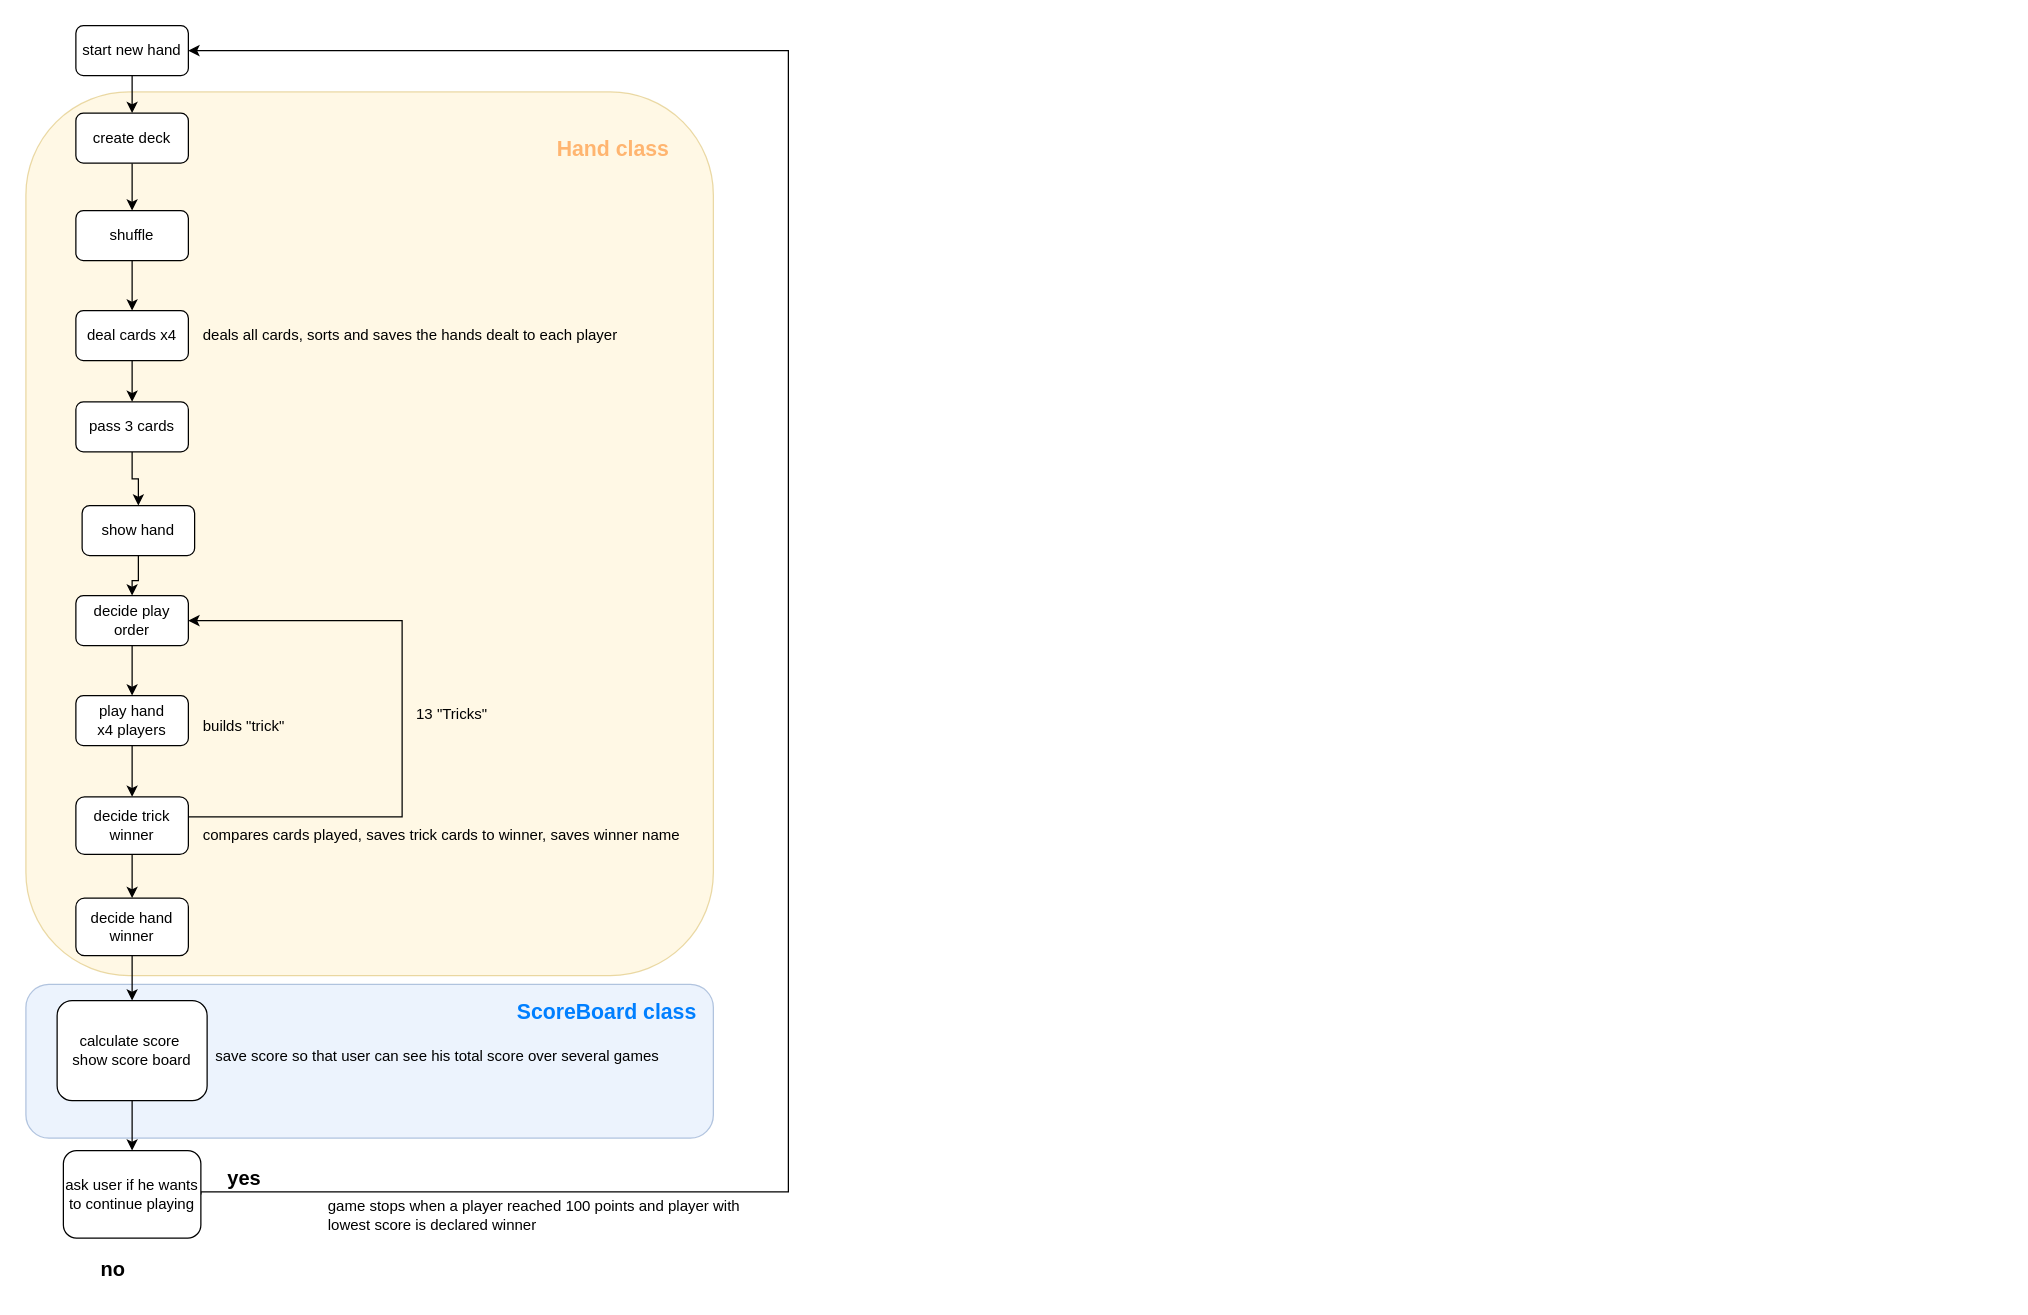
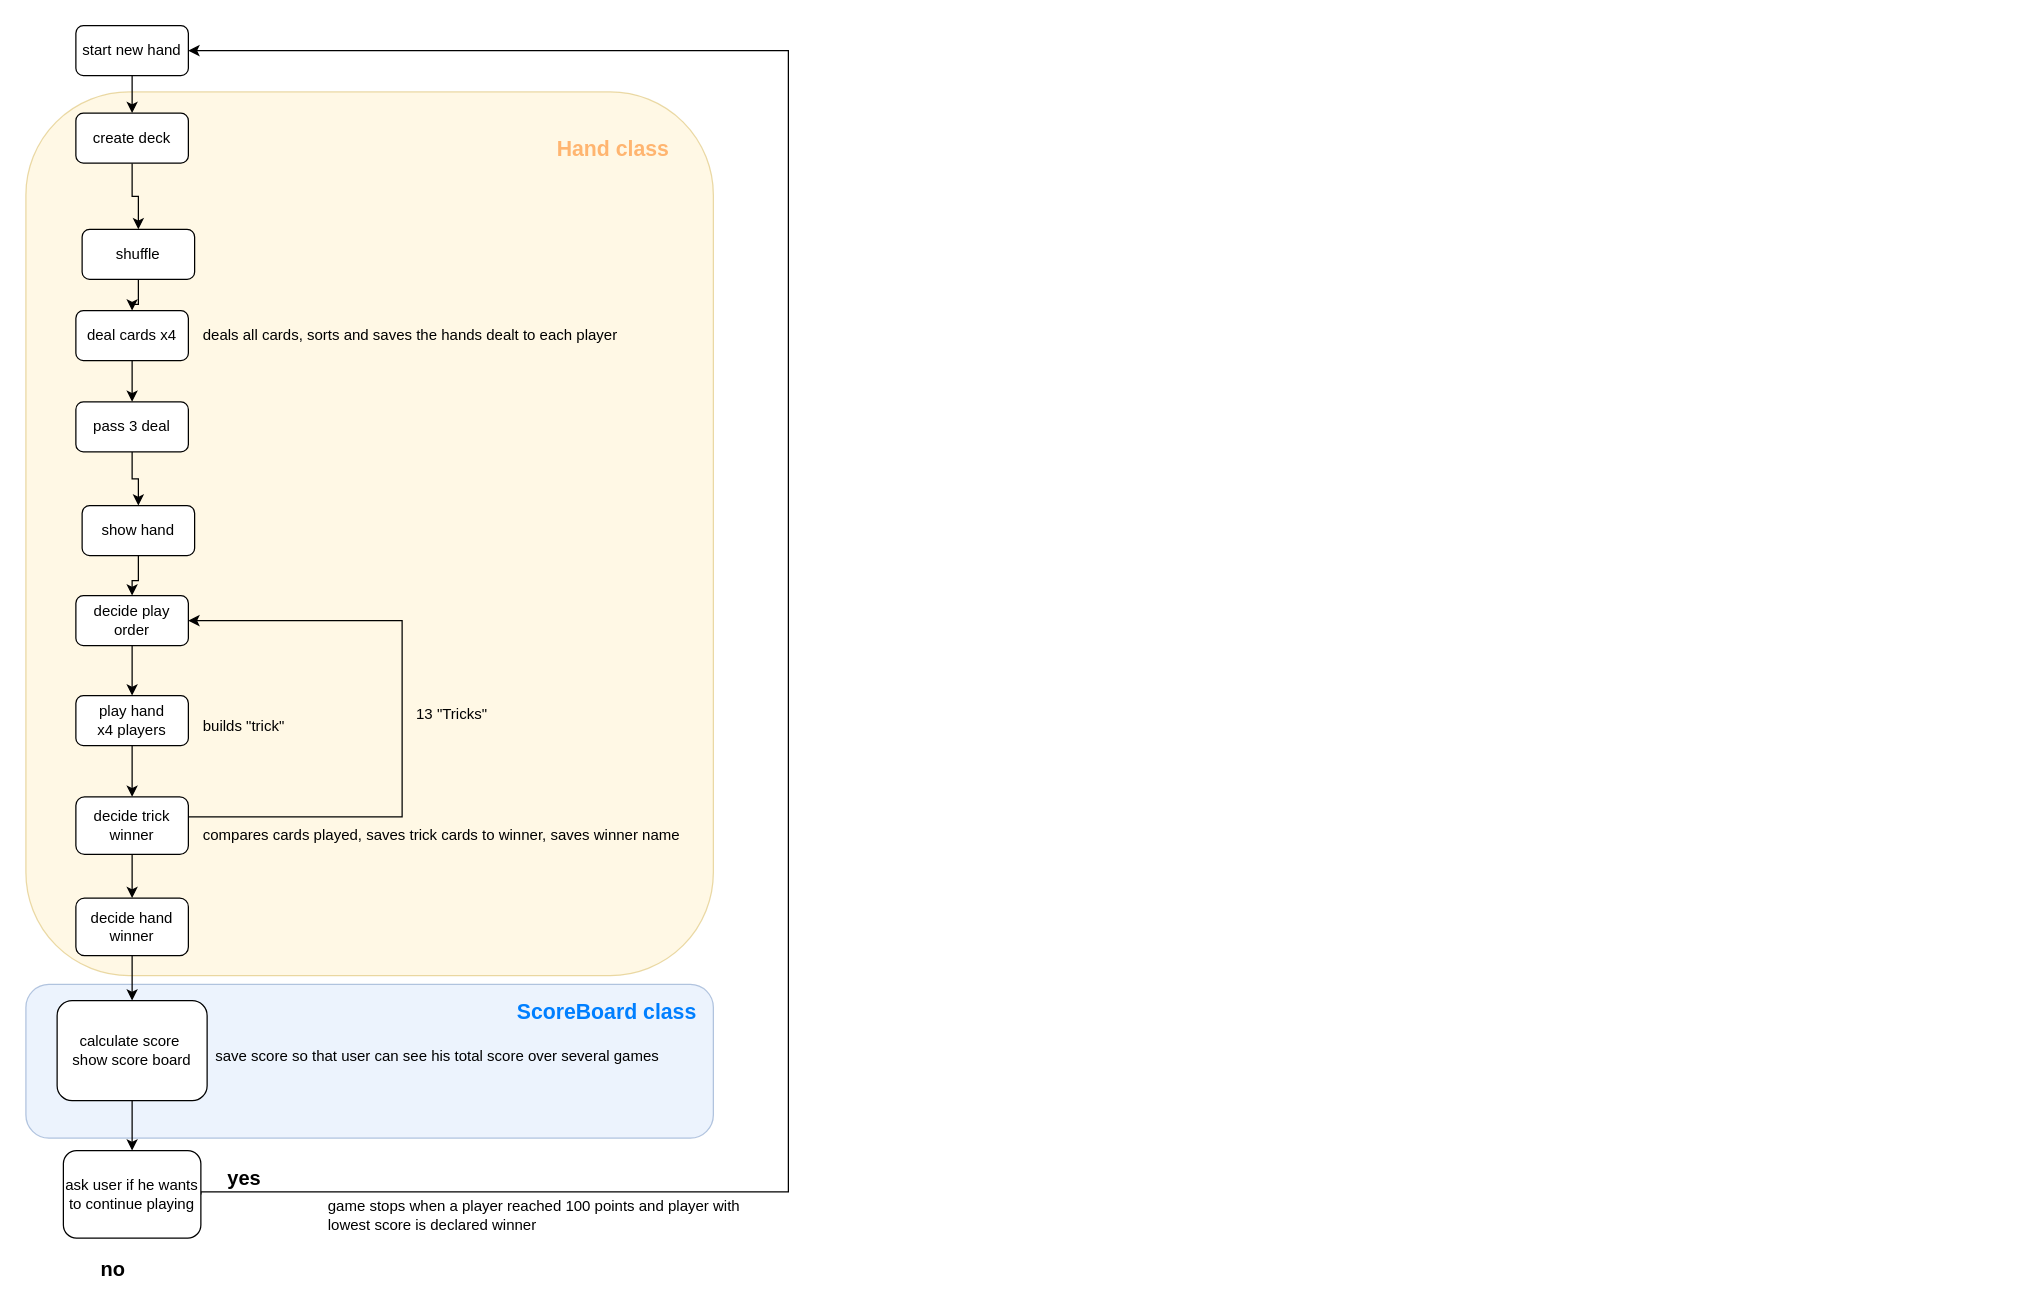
node "shuffle": moved (132, 236) -> (138, 254)
node "pass 3 cards": label "pass 3 cards" -> "pass 3 deal"
